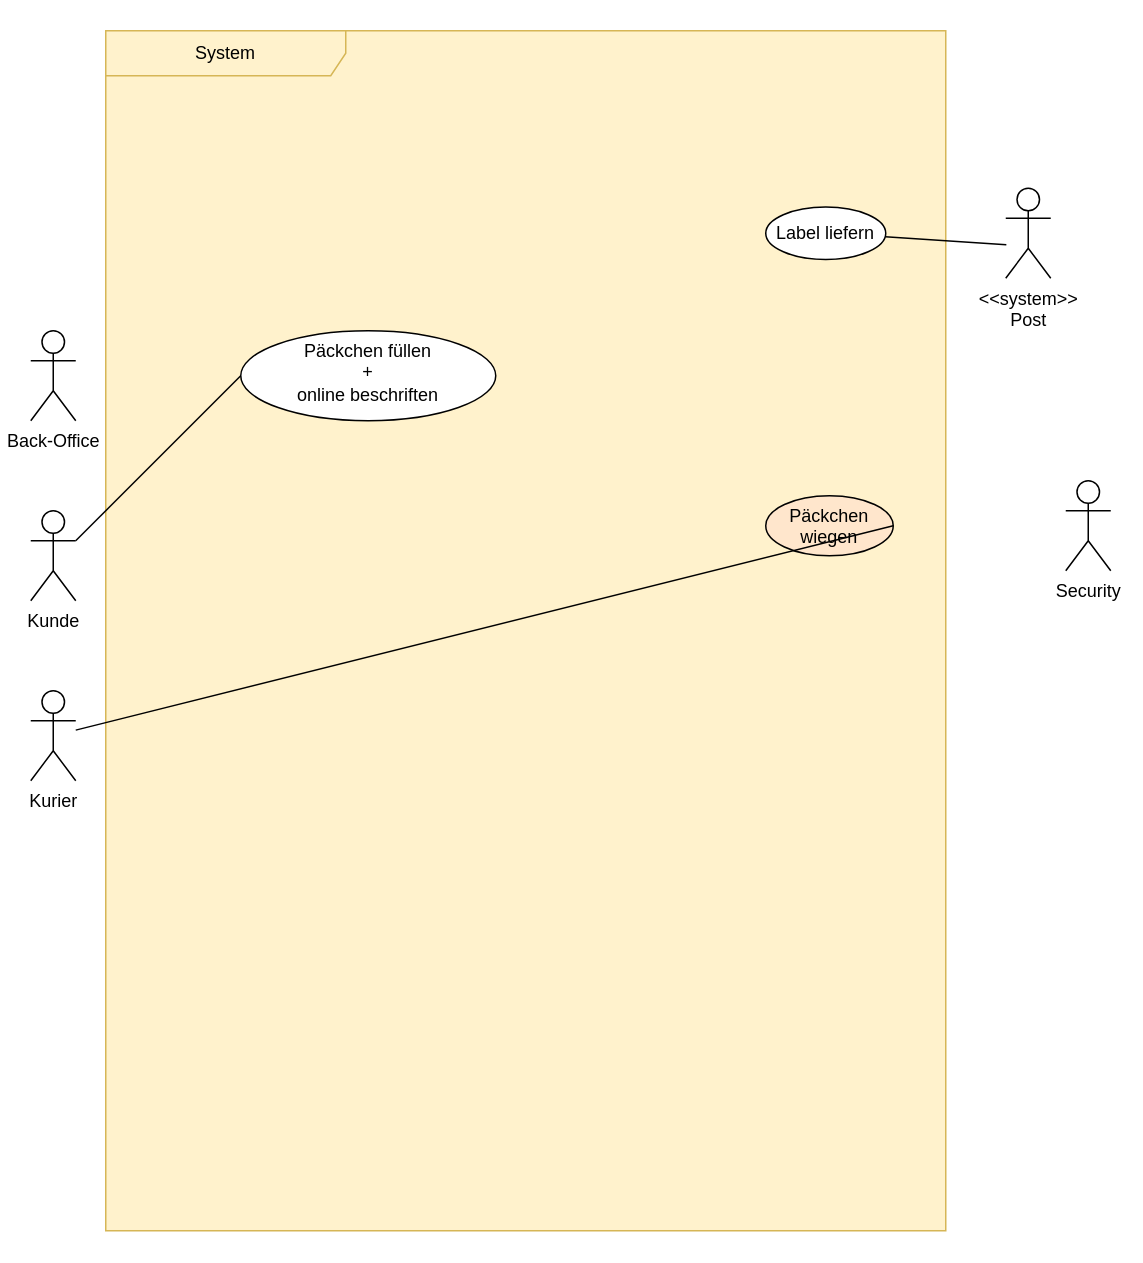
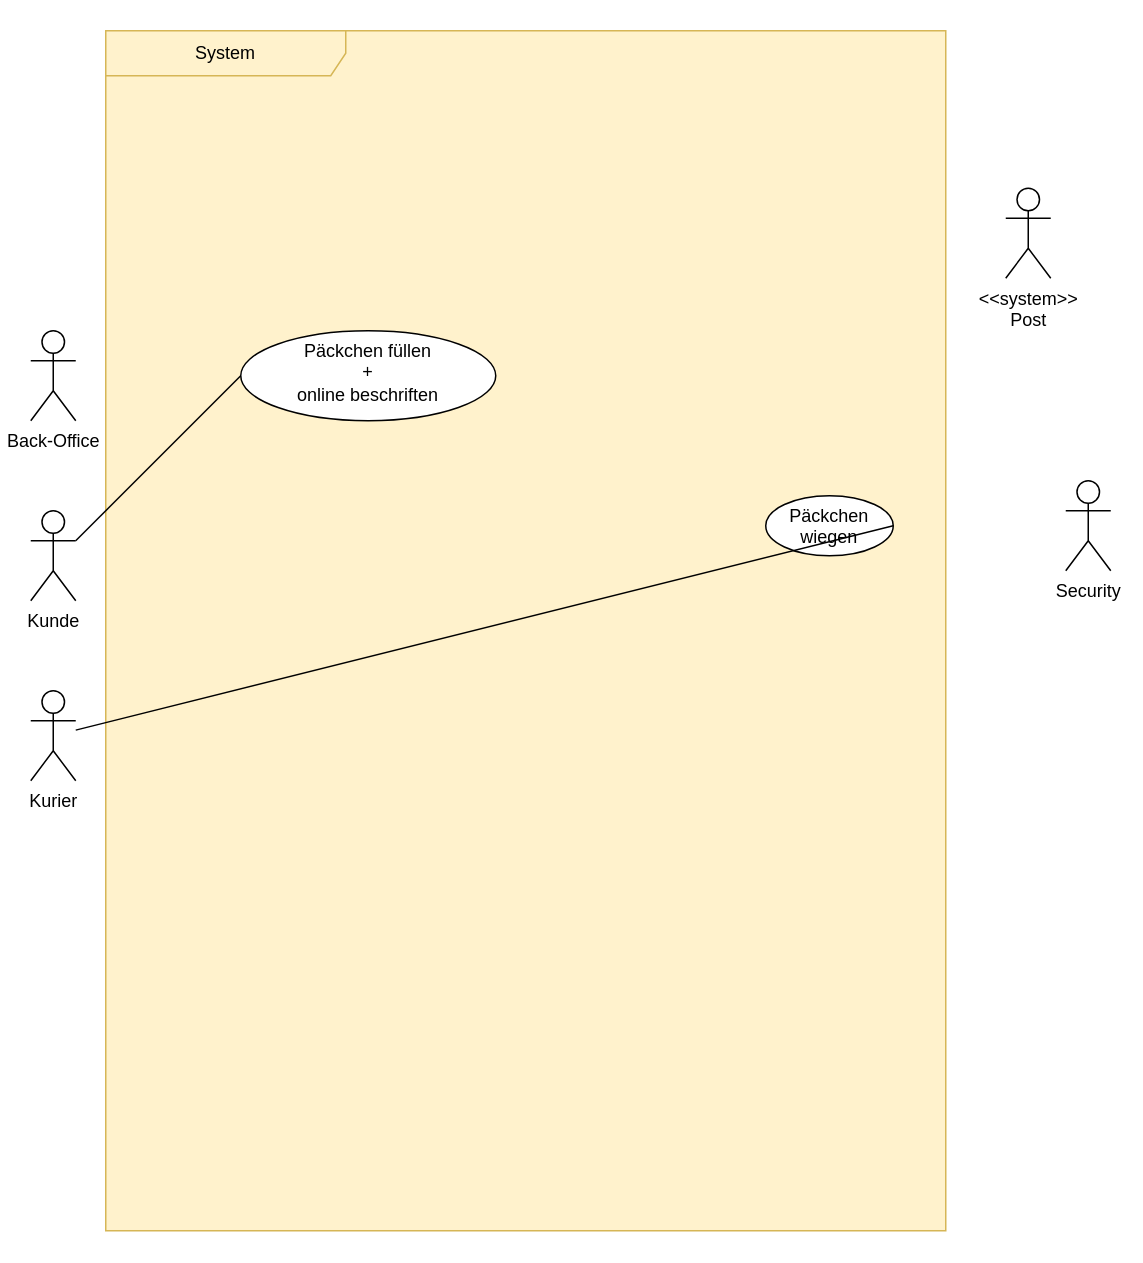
node "Label liefern": removed
edge "Label liefern" -- "<<system>> Post": removed
node "Päckchen wiegen": fillcolor #ffe6cc -> #ffffff
